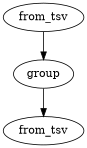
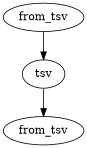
node "group": label "group" -> "tsv"
